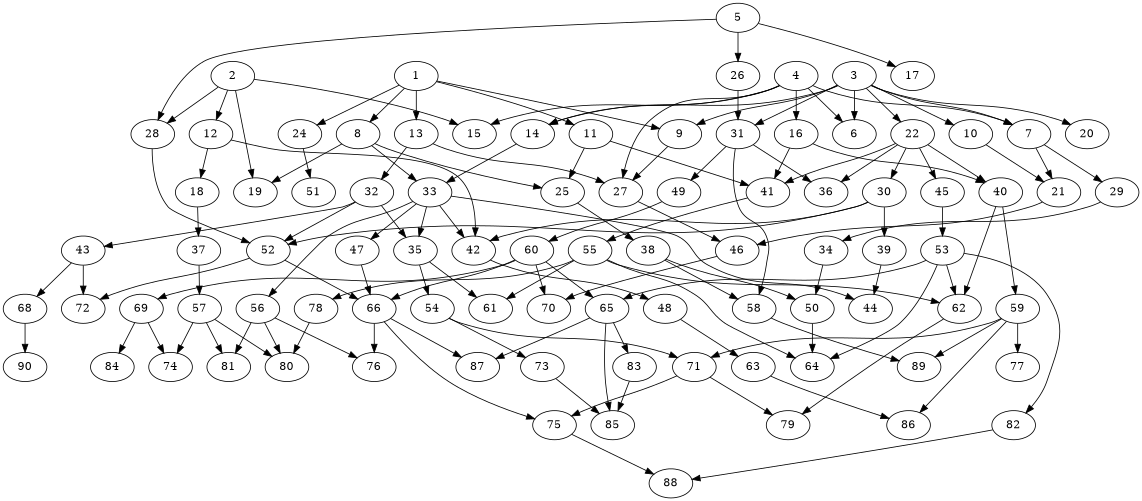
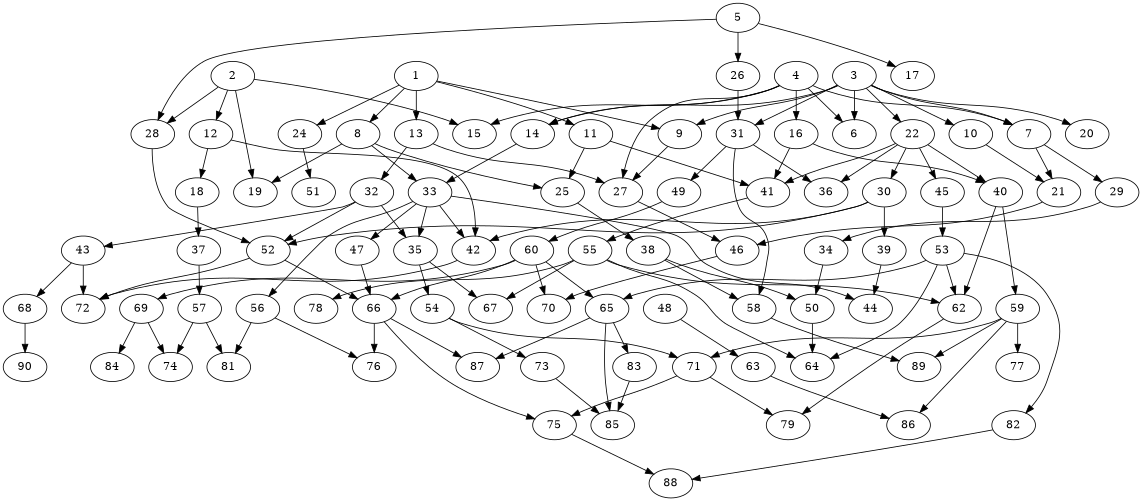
edge "42" -> "48": now "42" -> "72"
node "61": label "61" -> "67"
node "80": removed
